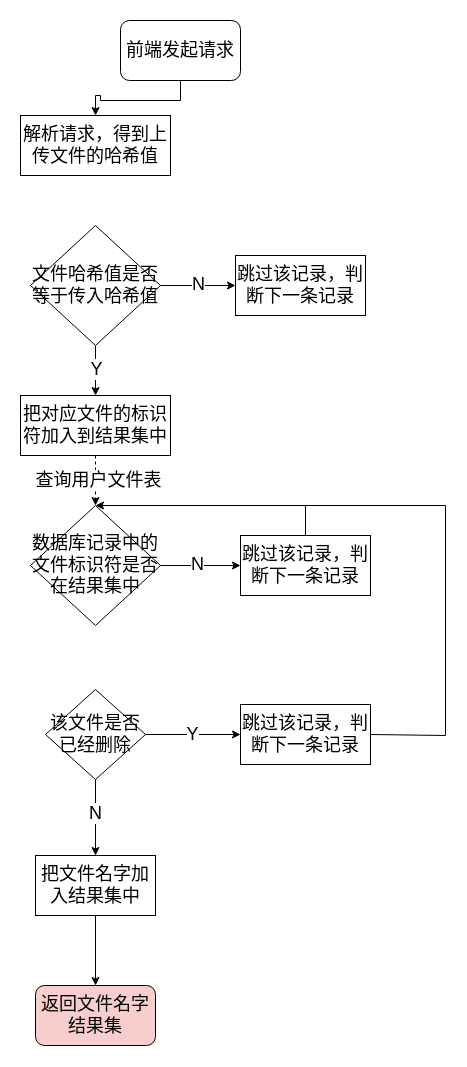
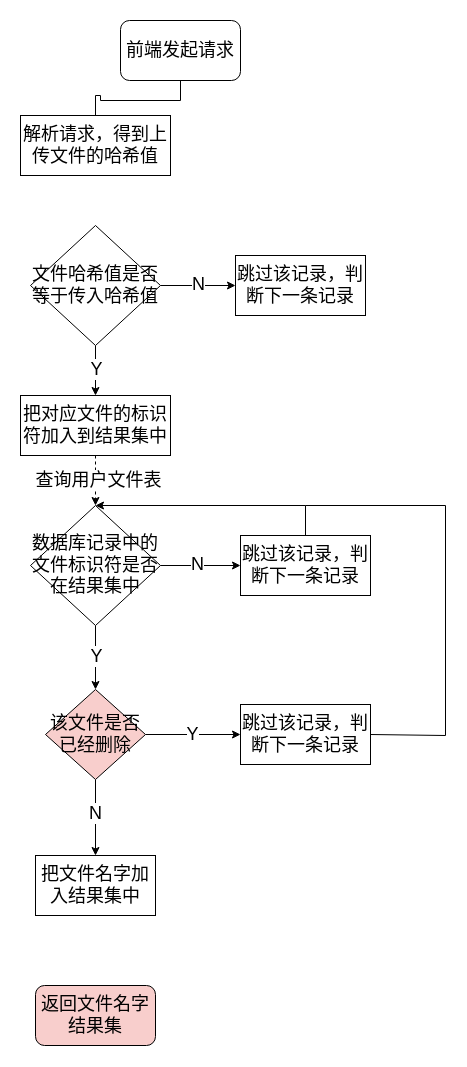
edge "前端发起请求" -> "解析请求，得到上传文件的哈希值": arrowhead classic -> none
edge "数据库记录中的文件标识符是否在结果集中" -> "该文件是否已经删除": added, label "Y"
node "该文件是否已经删除": fillcolor #ffffff -> #f8cecc
edge "把文件名字加入结果集中" -> "返回文件名字结果集": removed
